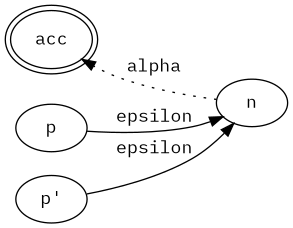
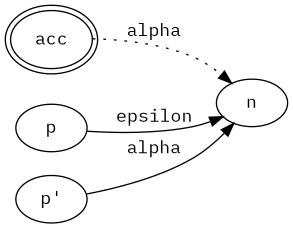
edge "n" -> "acc": reversed
edge "p'" -> "n": label "epsilon" -> "alpha"
